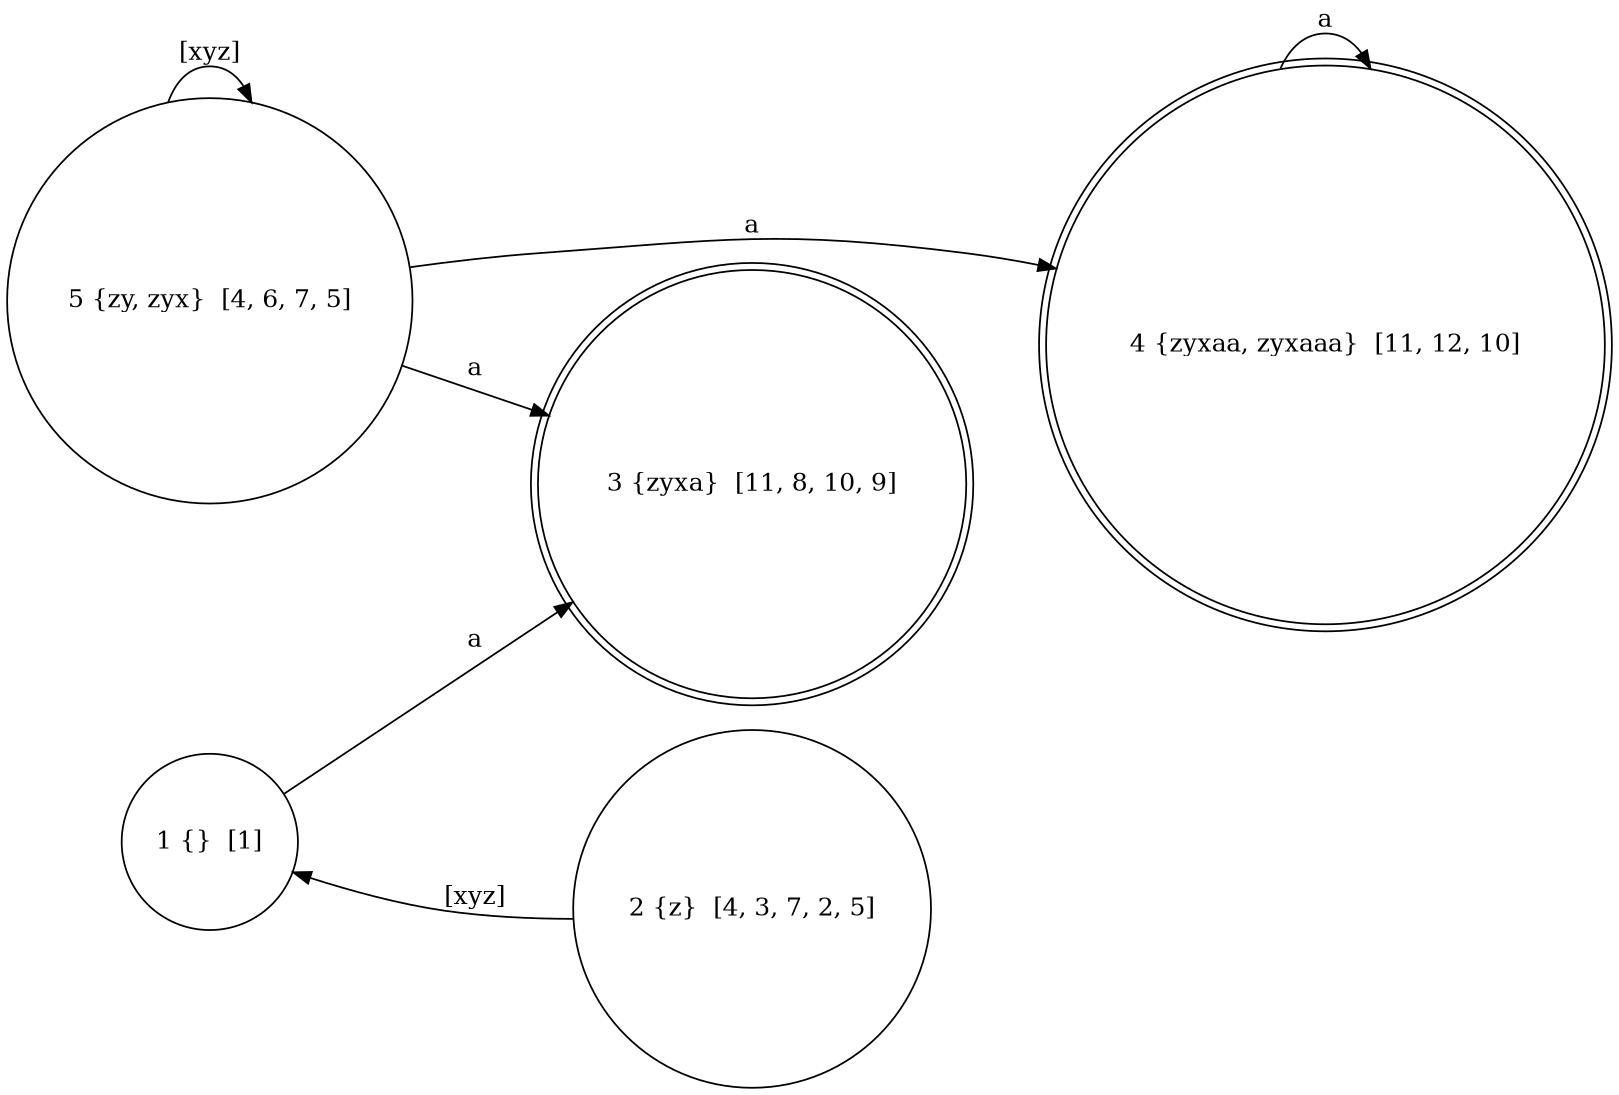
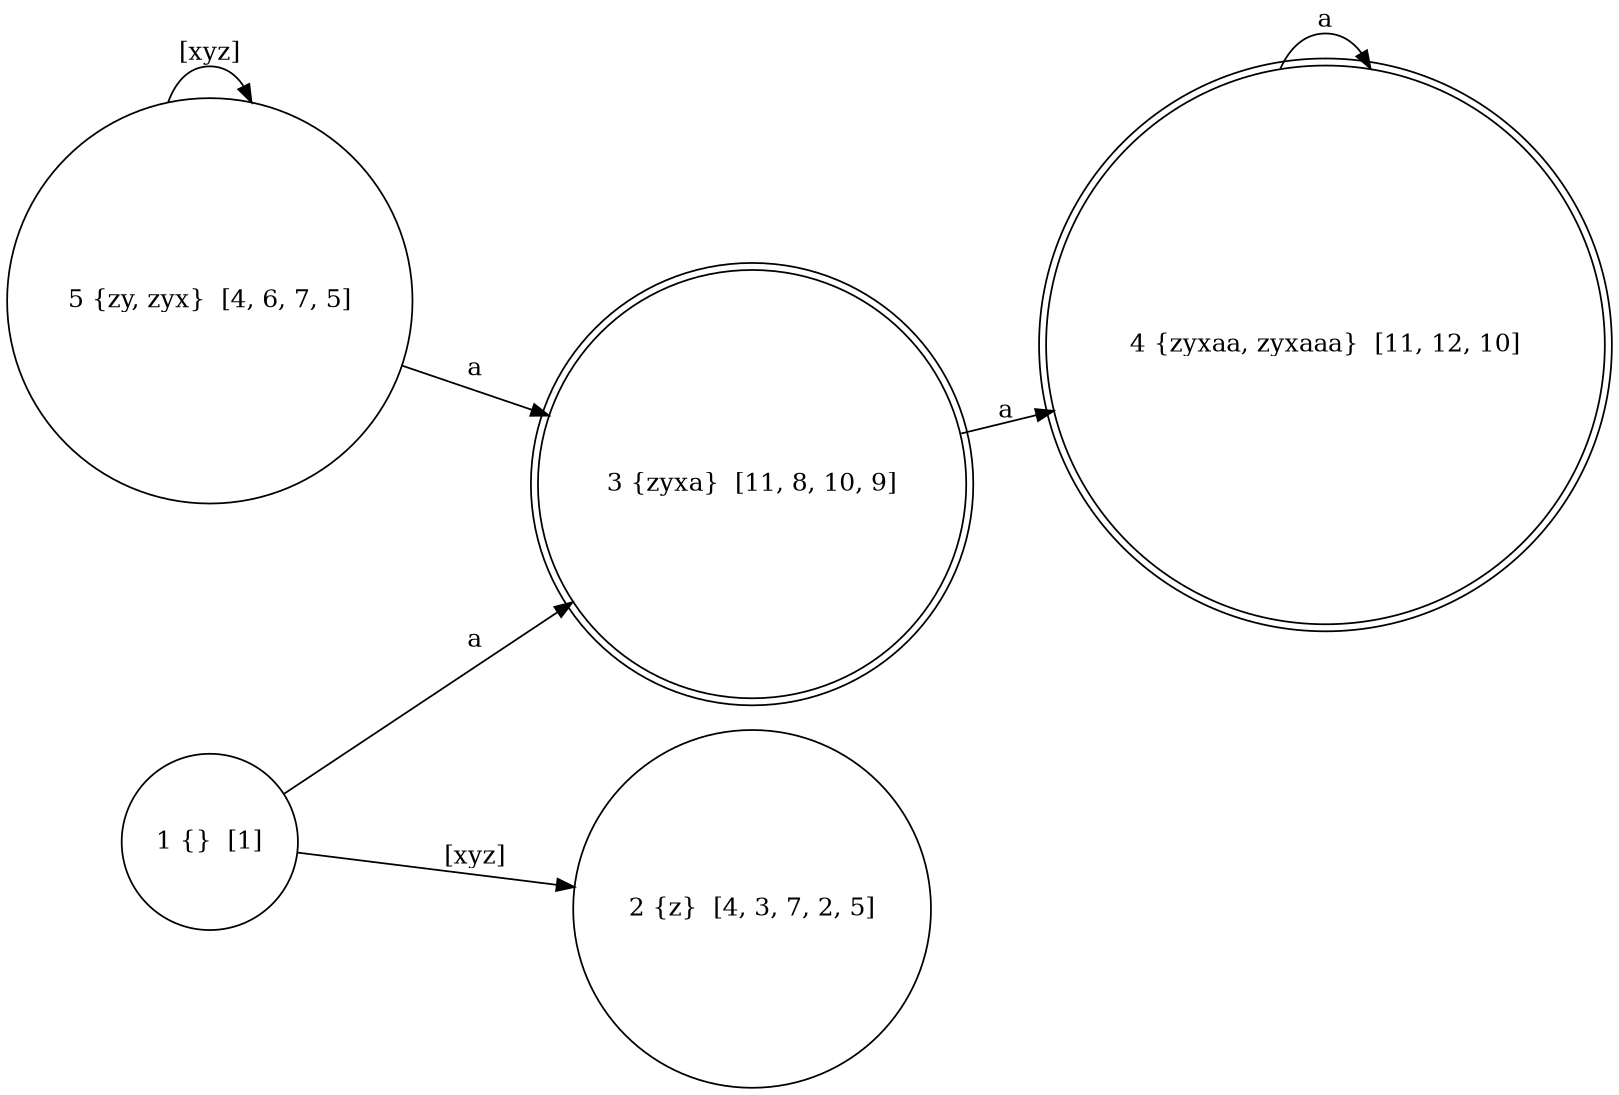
edge "5 {zy, zyx}  [4, 6, 7, 5]" -> "4 {zyxaa, zyxaaa}  [11, 12, 10]": now "3 {zyxa}  [11, 8, 10, 9]" -> "4 {zyxaa, zyxaaa}  [11, 12, 10]"
edge "2 {z}  [4, 3, 7, 2, 5]" -> "1 {}  [1]": reversed
